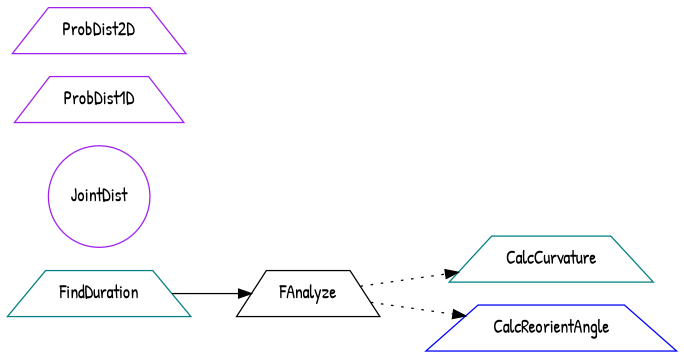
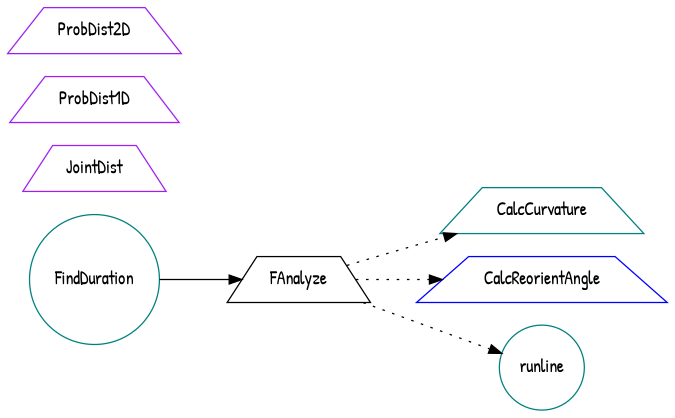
node "JointDist": shape circle -> trapezium
node "FindDuration": shape trapezium -> circle
node "runline": added
